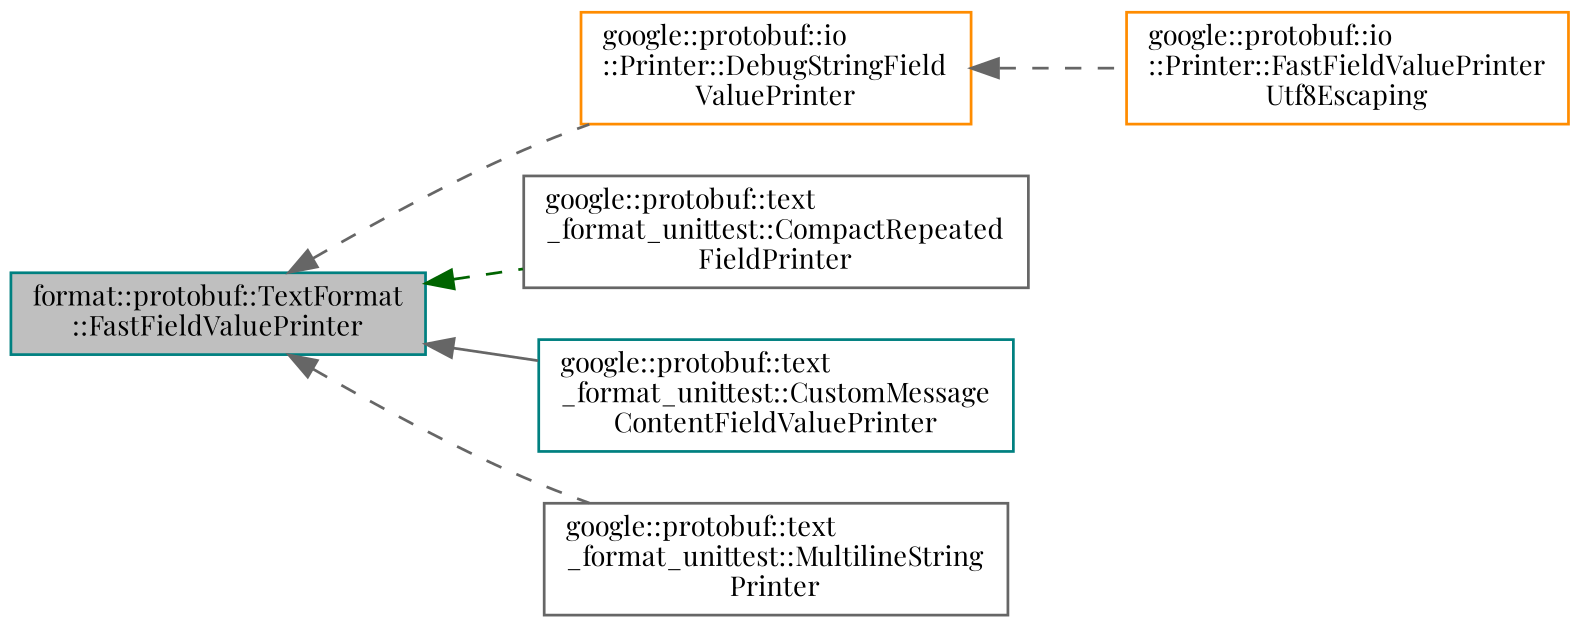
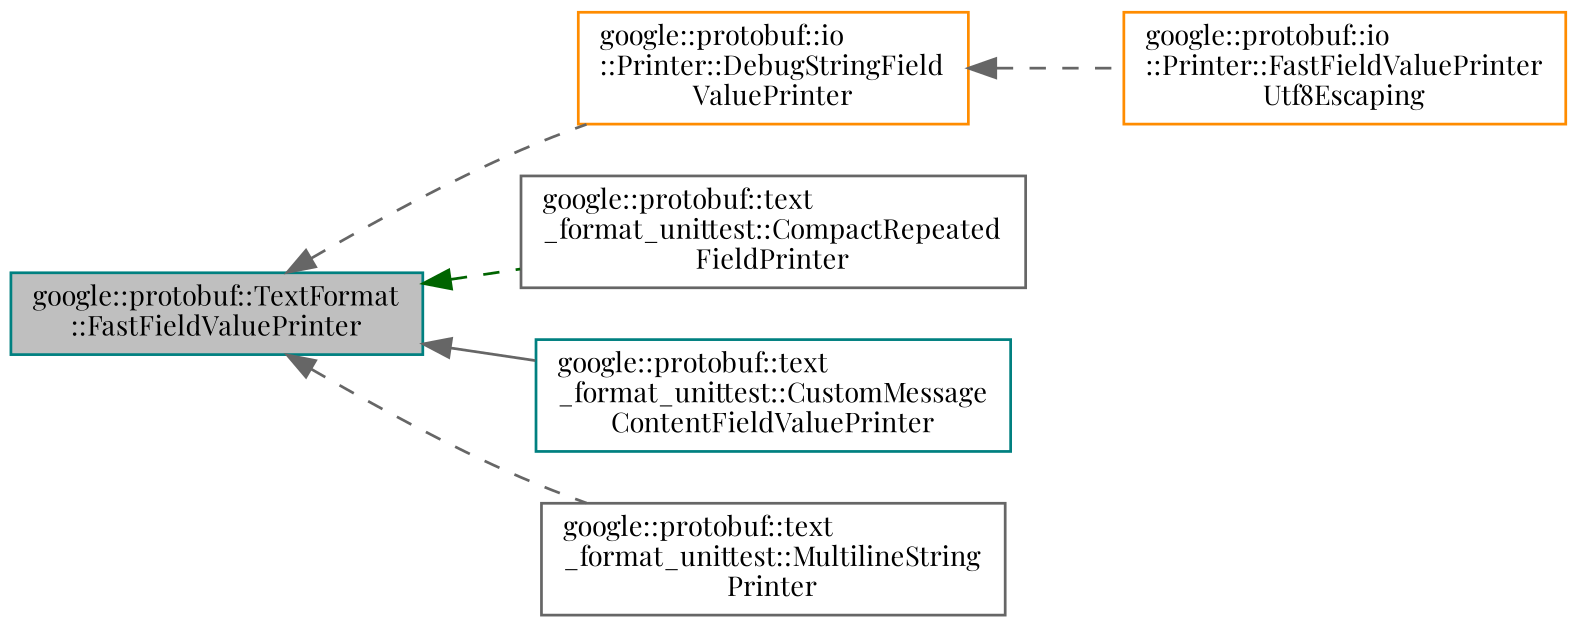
node "format::protobuf::TextFormat ::FastFieldValuePrinter": label "format::protobuf::TextFormat ::FastFieldValuePrinter" -> "google::protobuf::TextFormat ::FastFieldValuePrinter"
